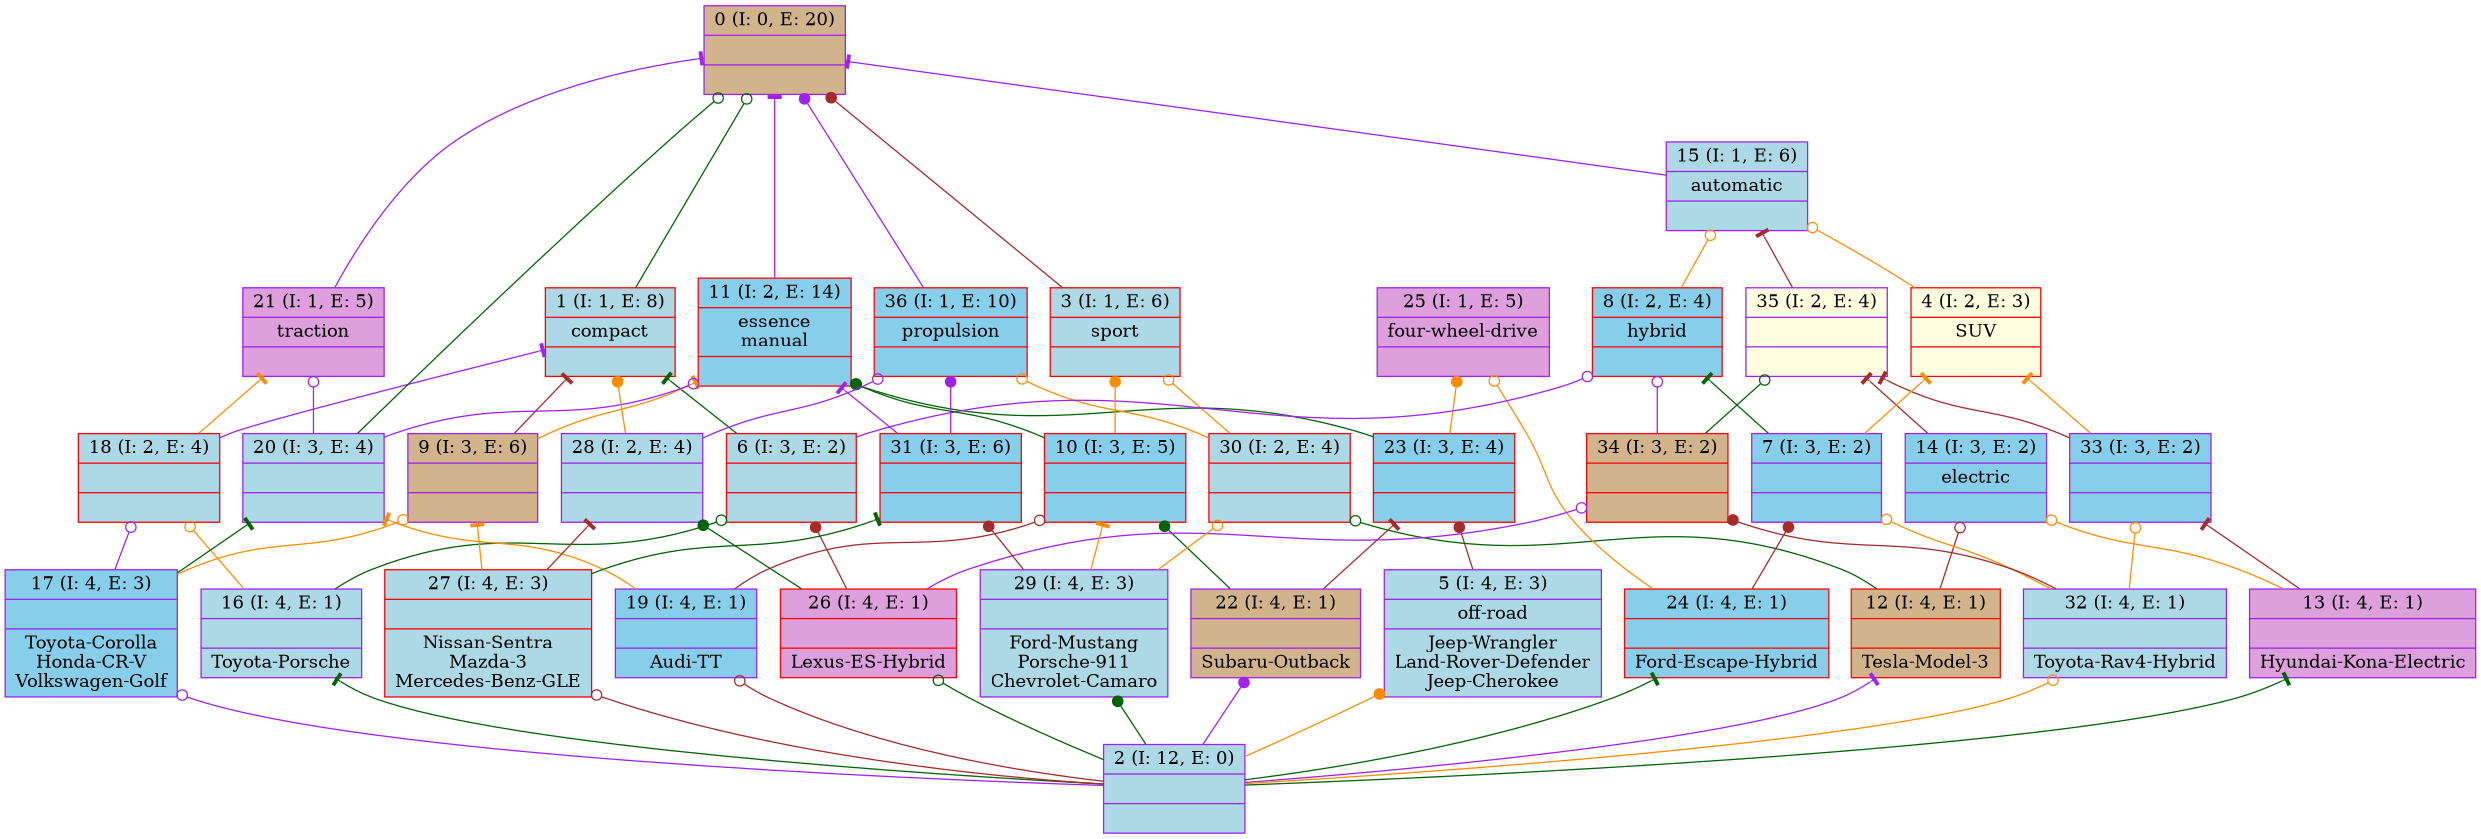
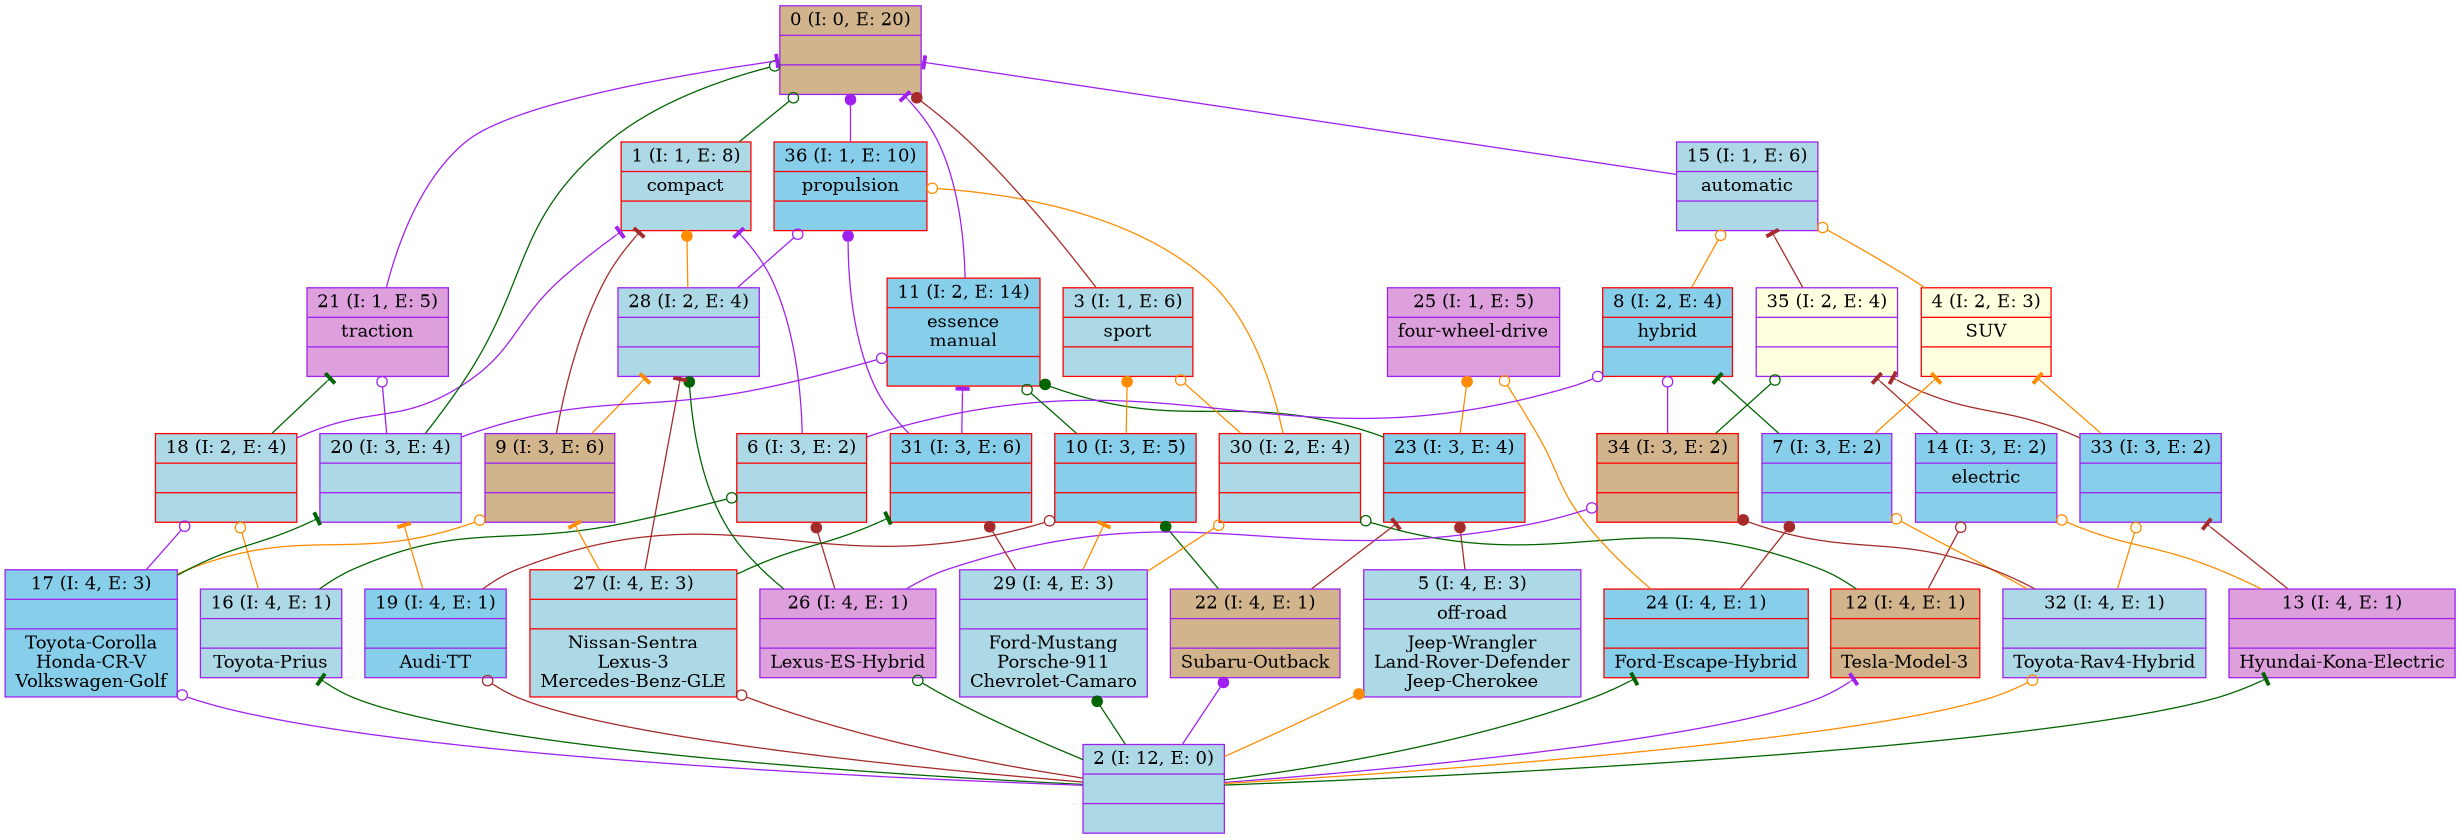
edge "18 (I: 2, E: 4)" -> "21 (I: 1, E: 5)": color darkorange -> darkgreen
edge "6 (I: 3, E: 2)" -> "1 (I: 1, E: 8)": color darkgreen -> purple
edge "9 (I: 3, E: 6)" -> "11 (I: 2, E: 14)": now "9 (I: 3, E: 6)" -> "28 (I: 2, E: 4)"
node "26 (I: 4, E: 1)": color red -> purple
node "16 (I: 4, E: 1)": text "Toyota-Porsche" -> "Toyota-Prius"
node "27 (I: 4, E: 3)": text "Mazda-3" -> "Lexus-3"
